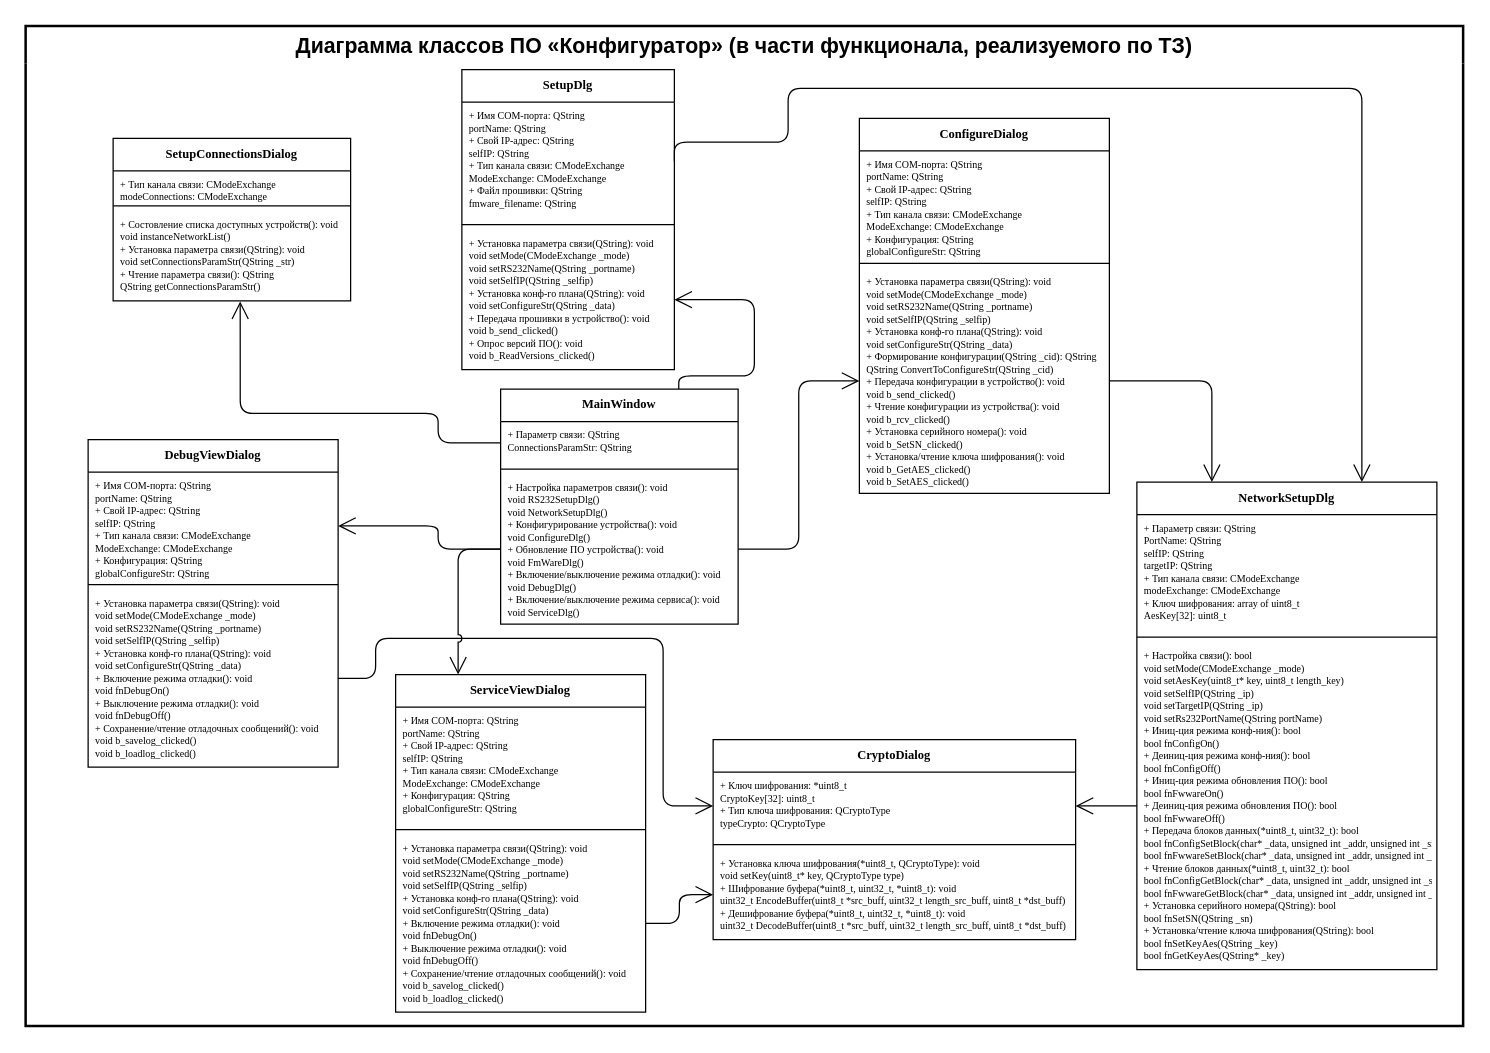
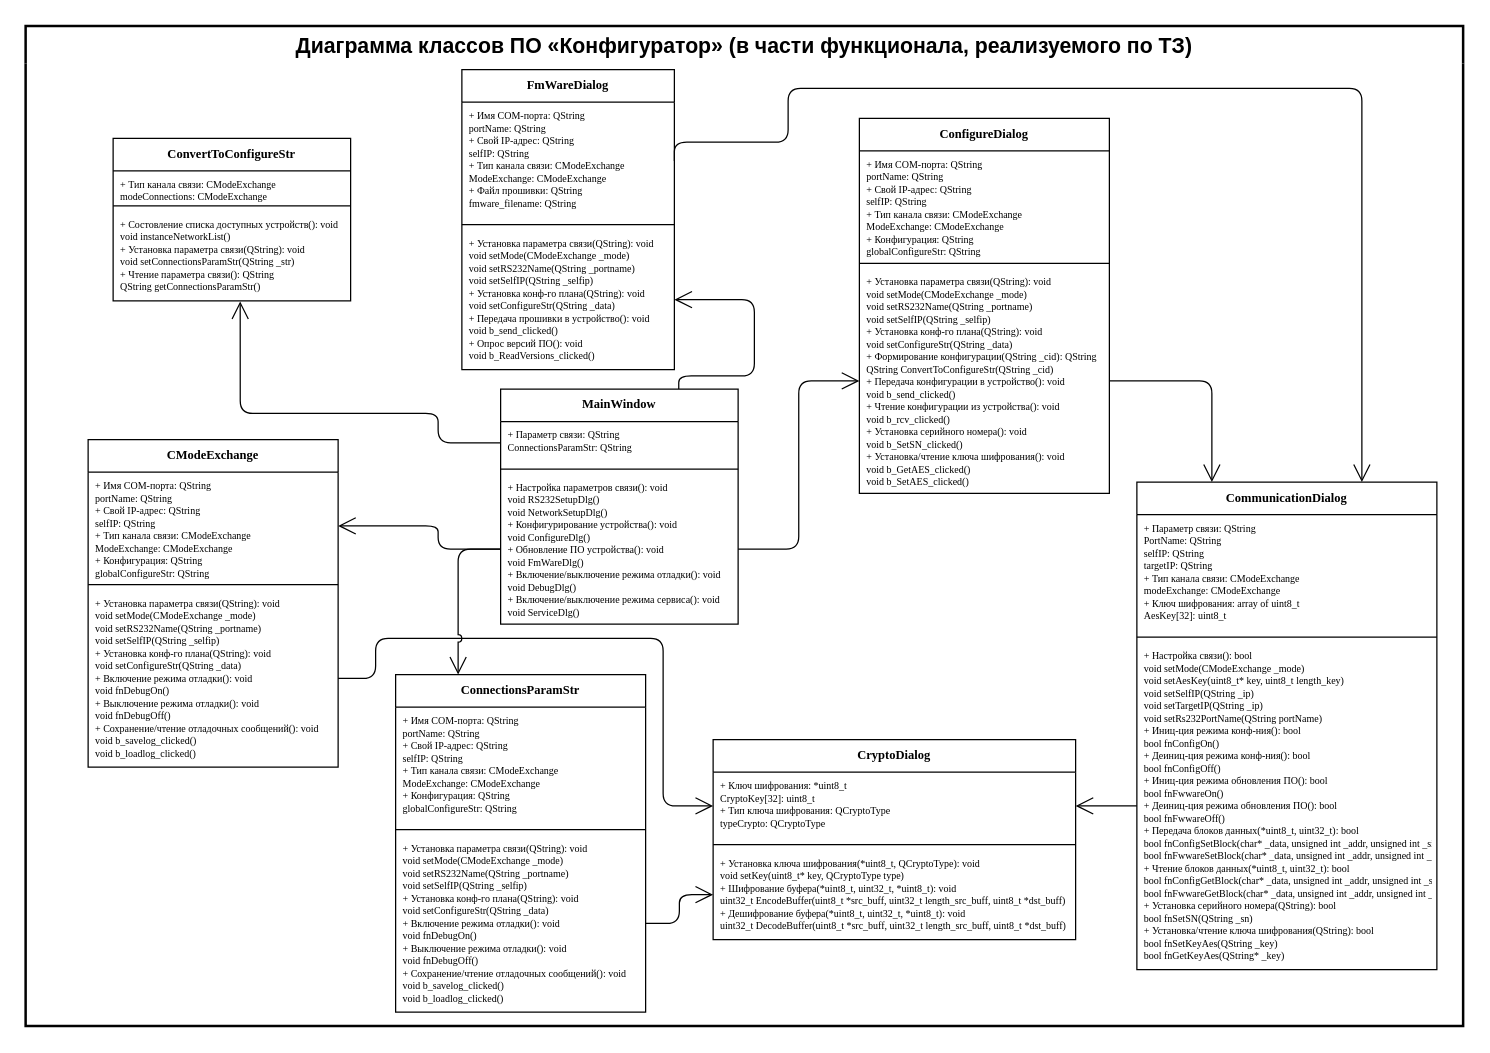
node "SetupDlg": label "SetupDlg" -> "FmWareDialog"
node "SetupConnectionsDialog": label "SetupConnectionsDialog" -> "ConvertToConfigureStr"
node "DebugViewDialog": label "DebugViewDialog" -> "CModeExchange"
node "NetworkSetupDlg": label "NetworkSetupDlg" -> "CommunicationDialog"
node "ServiceViewDialog": label "ServiceViewDialog" -> "ConnectionsParamStr"
